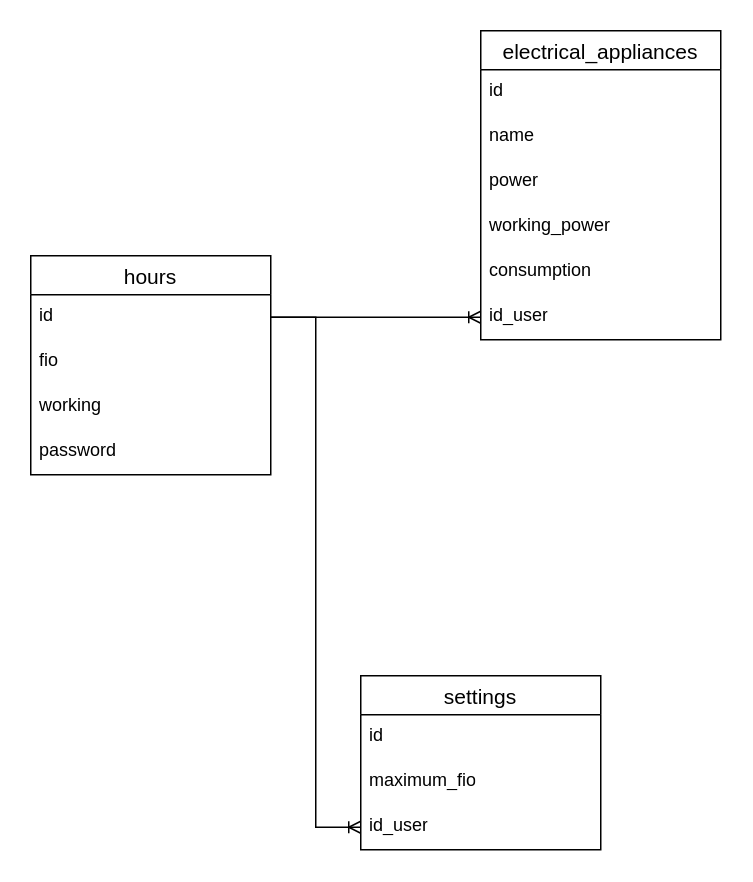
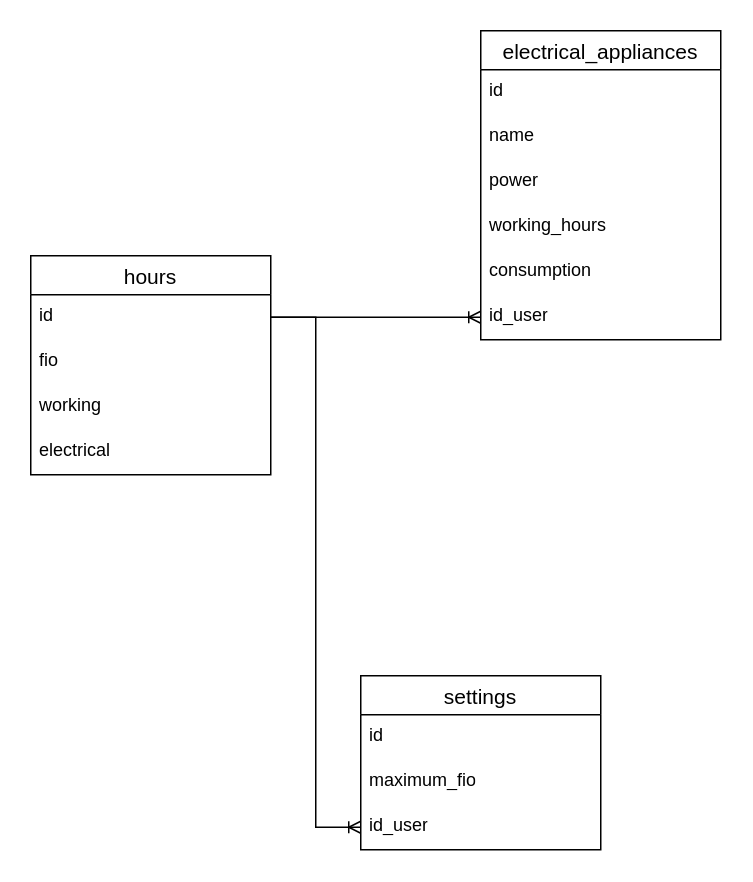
node "working_power": label "working_power" -> "working_hours"
node "password": label "password" -> "electrical"
